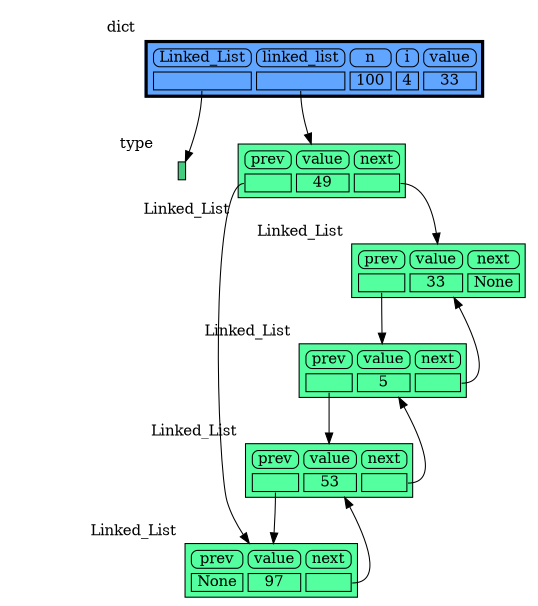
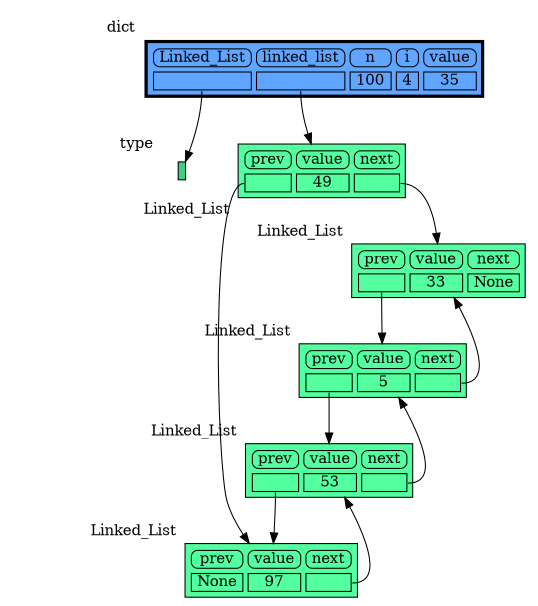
node "Linked_List": text "33" -> "35"
